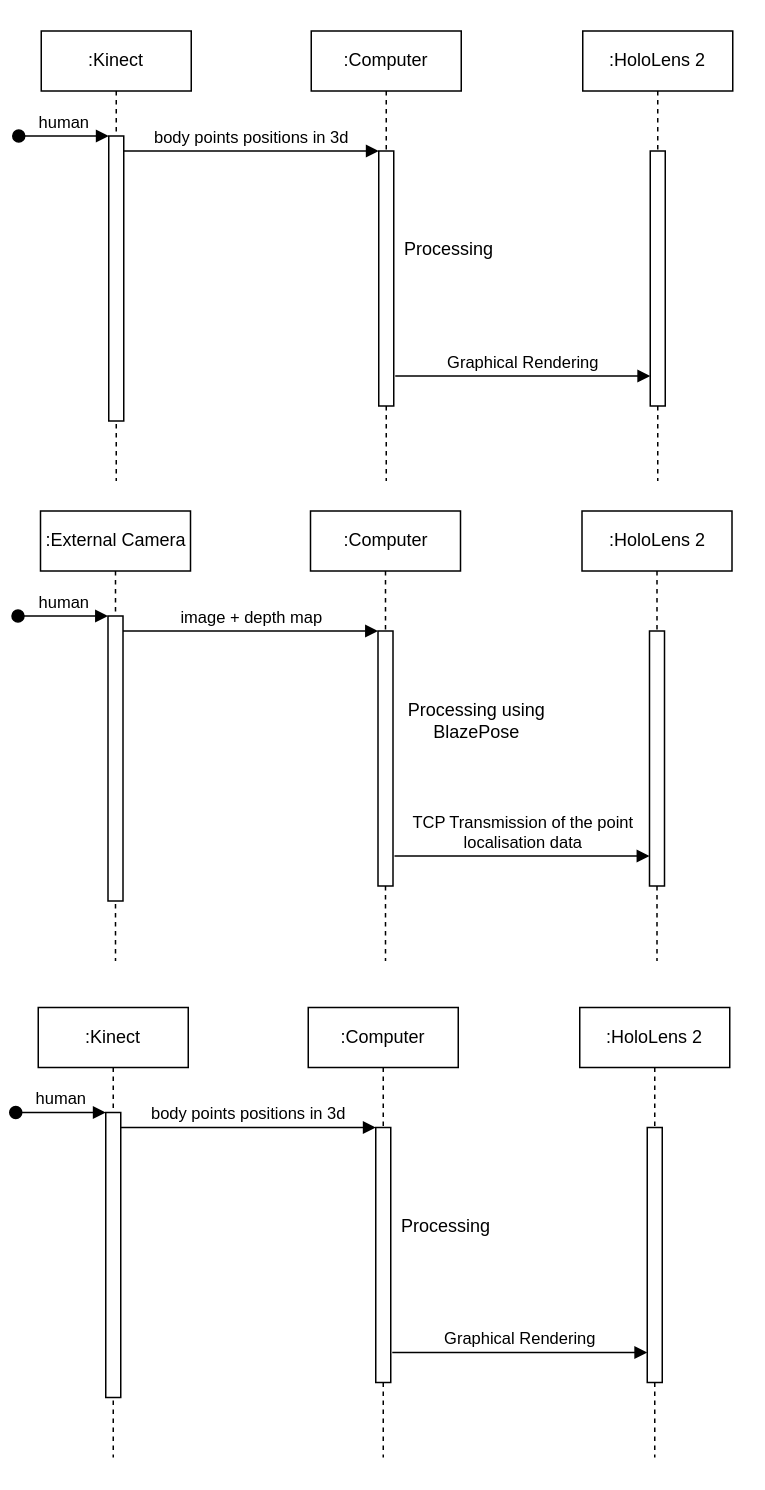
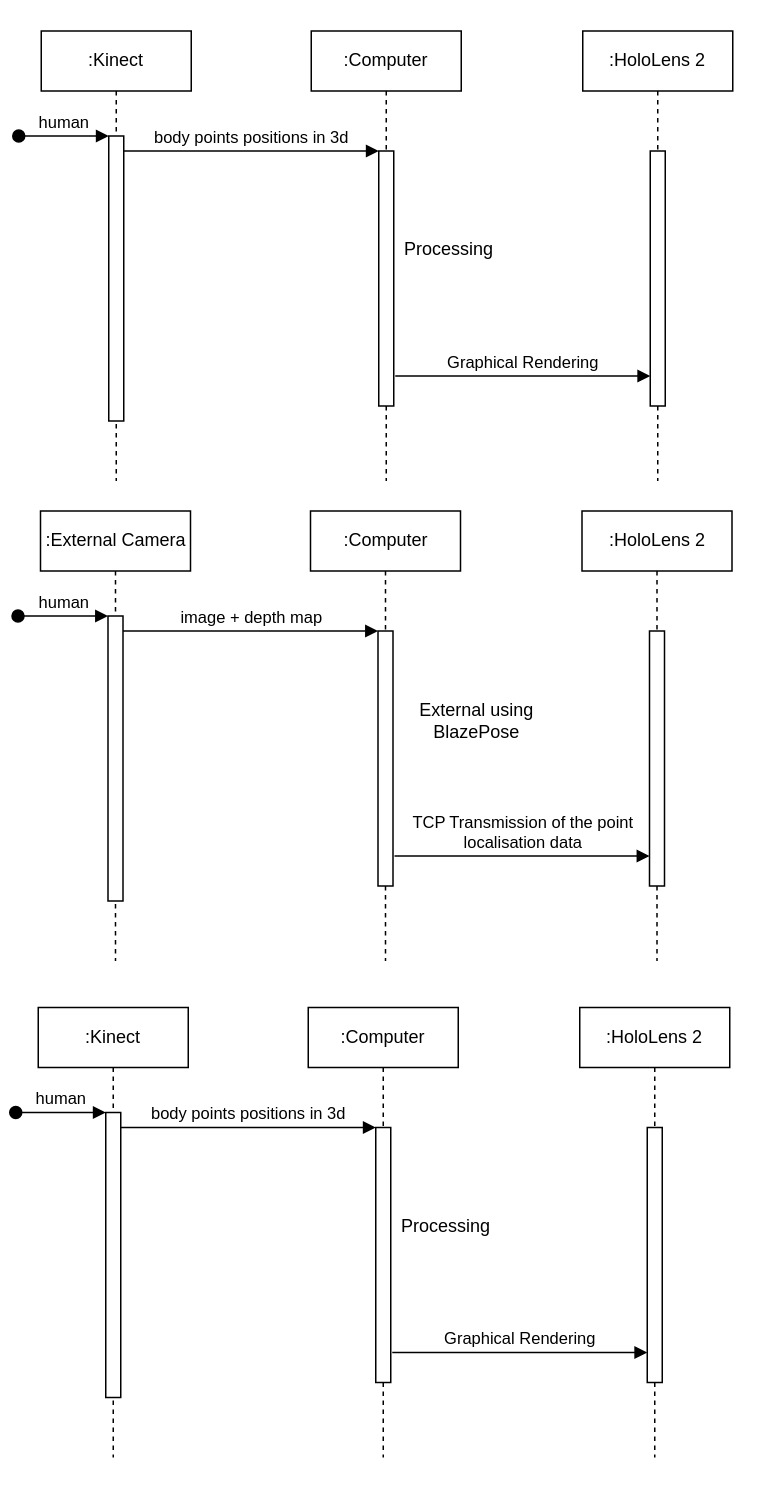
node "Processing using BlazePose": label "Processing using BlazePose" -> "External using BlazePose"
